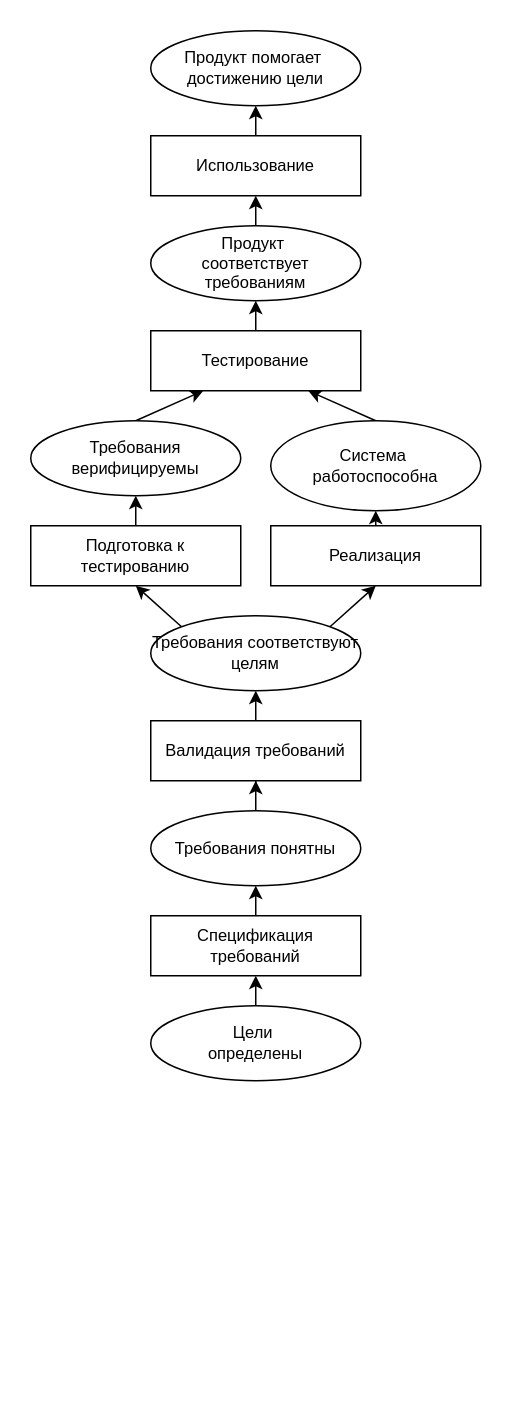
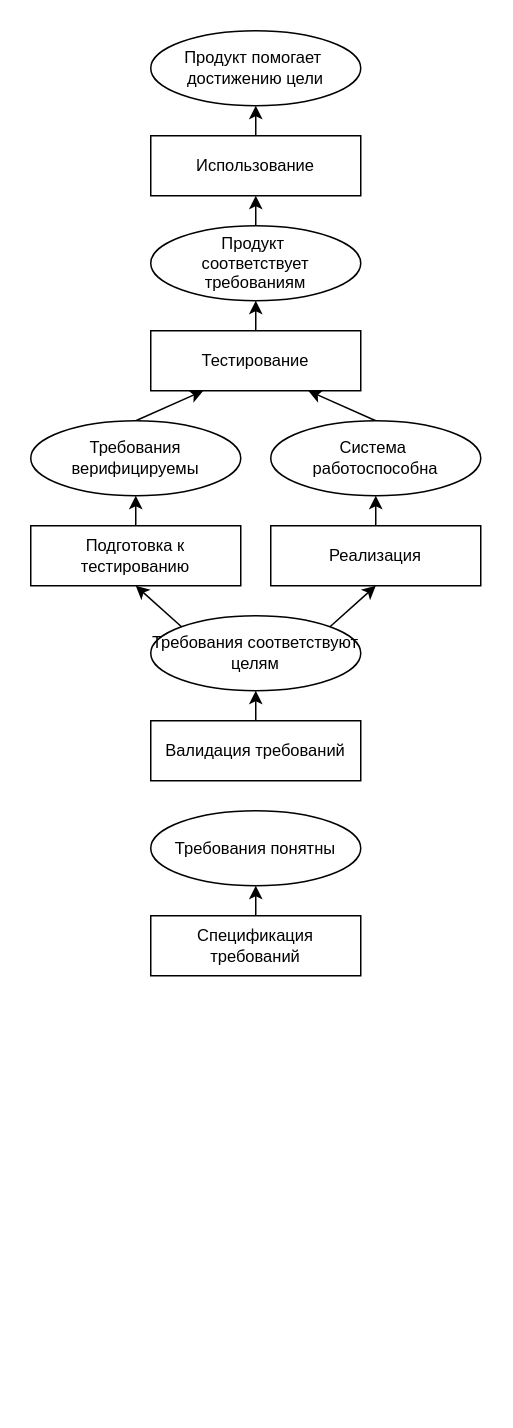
node "Система работоспособна": size 210x90 -> 210x75
edge "Требования понятны" -> "Валидация требований": removed
edge "Цели определены" -> "Спецификация требований": removed
node "Цели определены": removed
